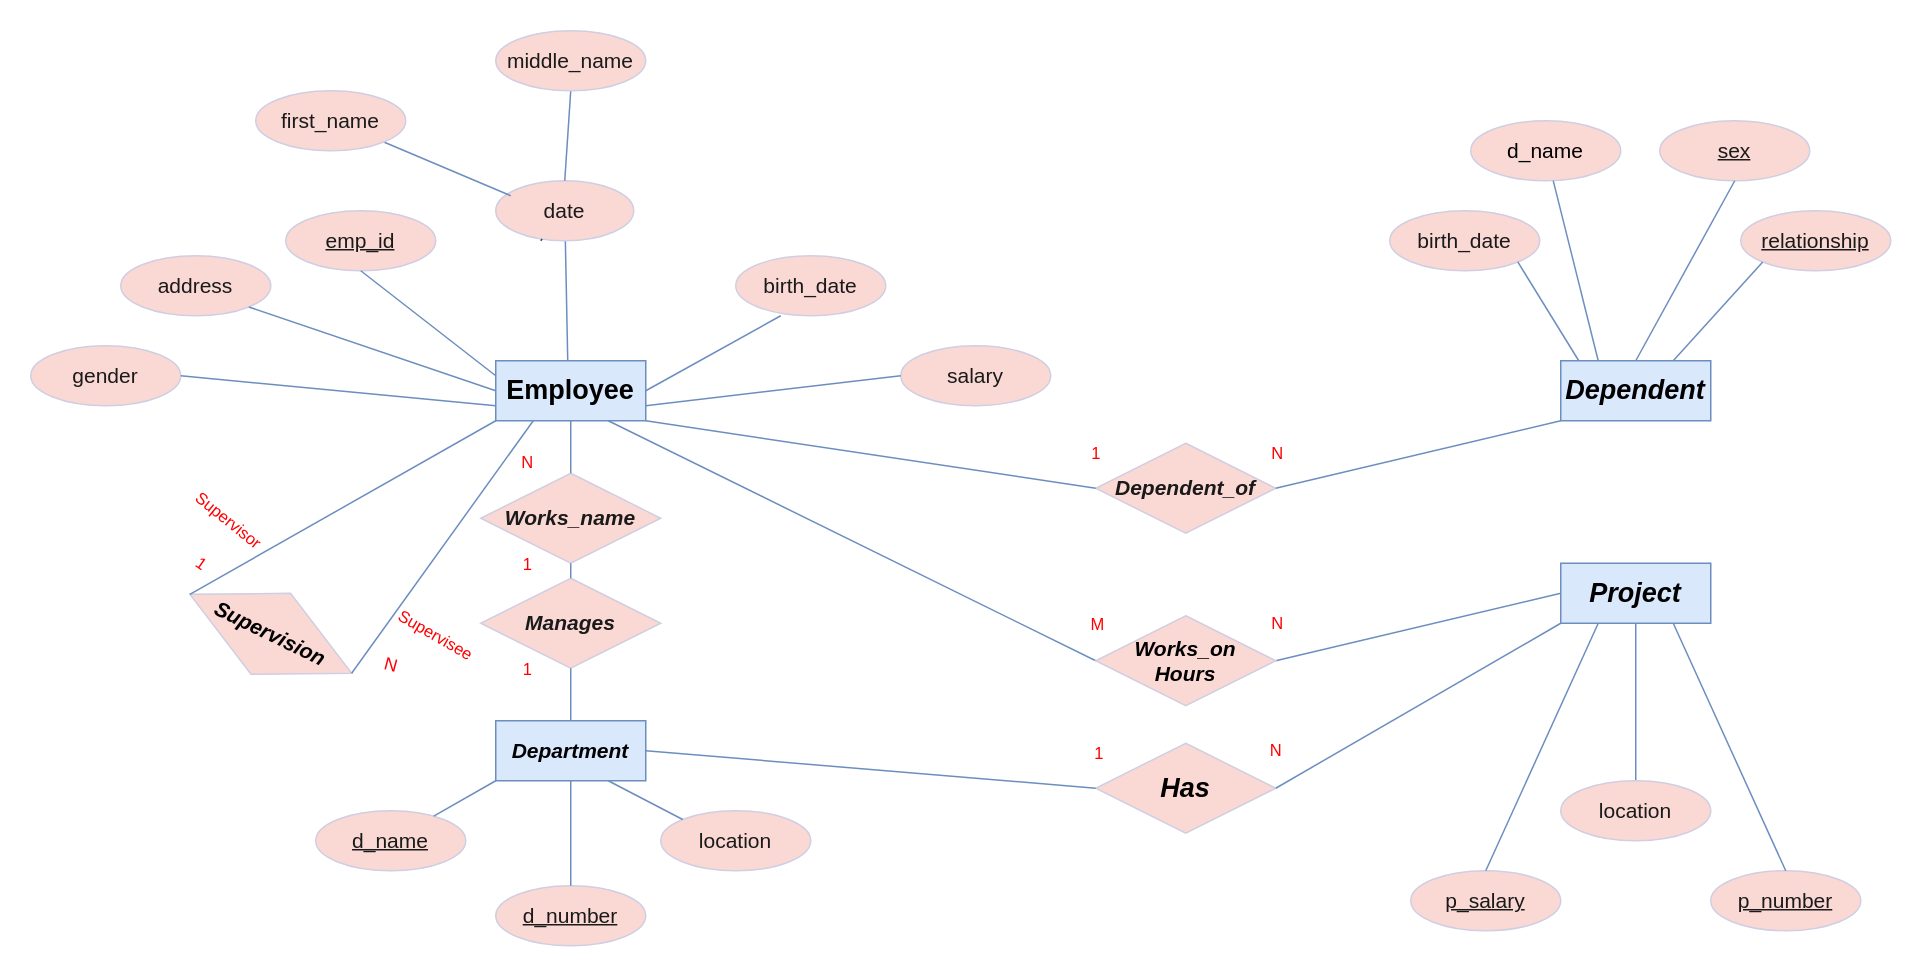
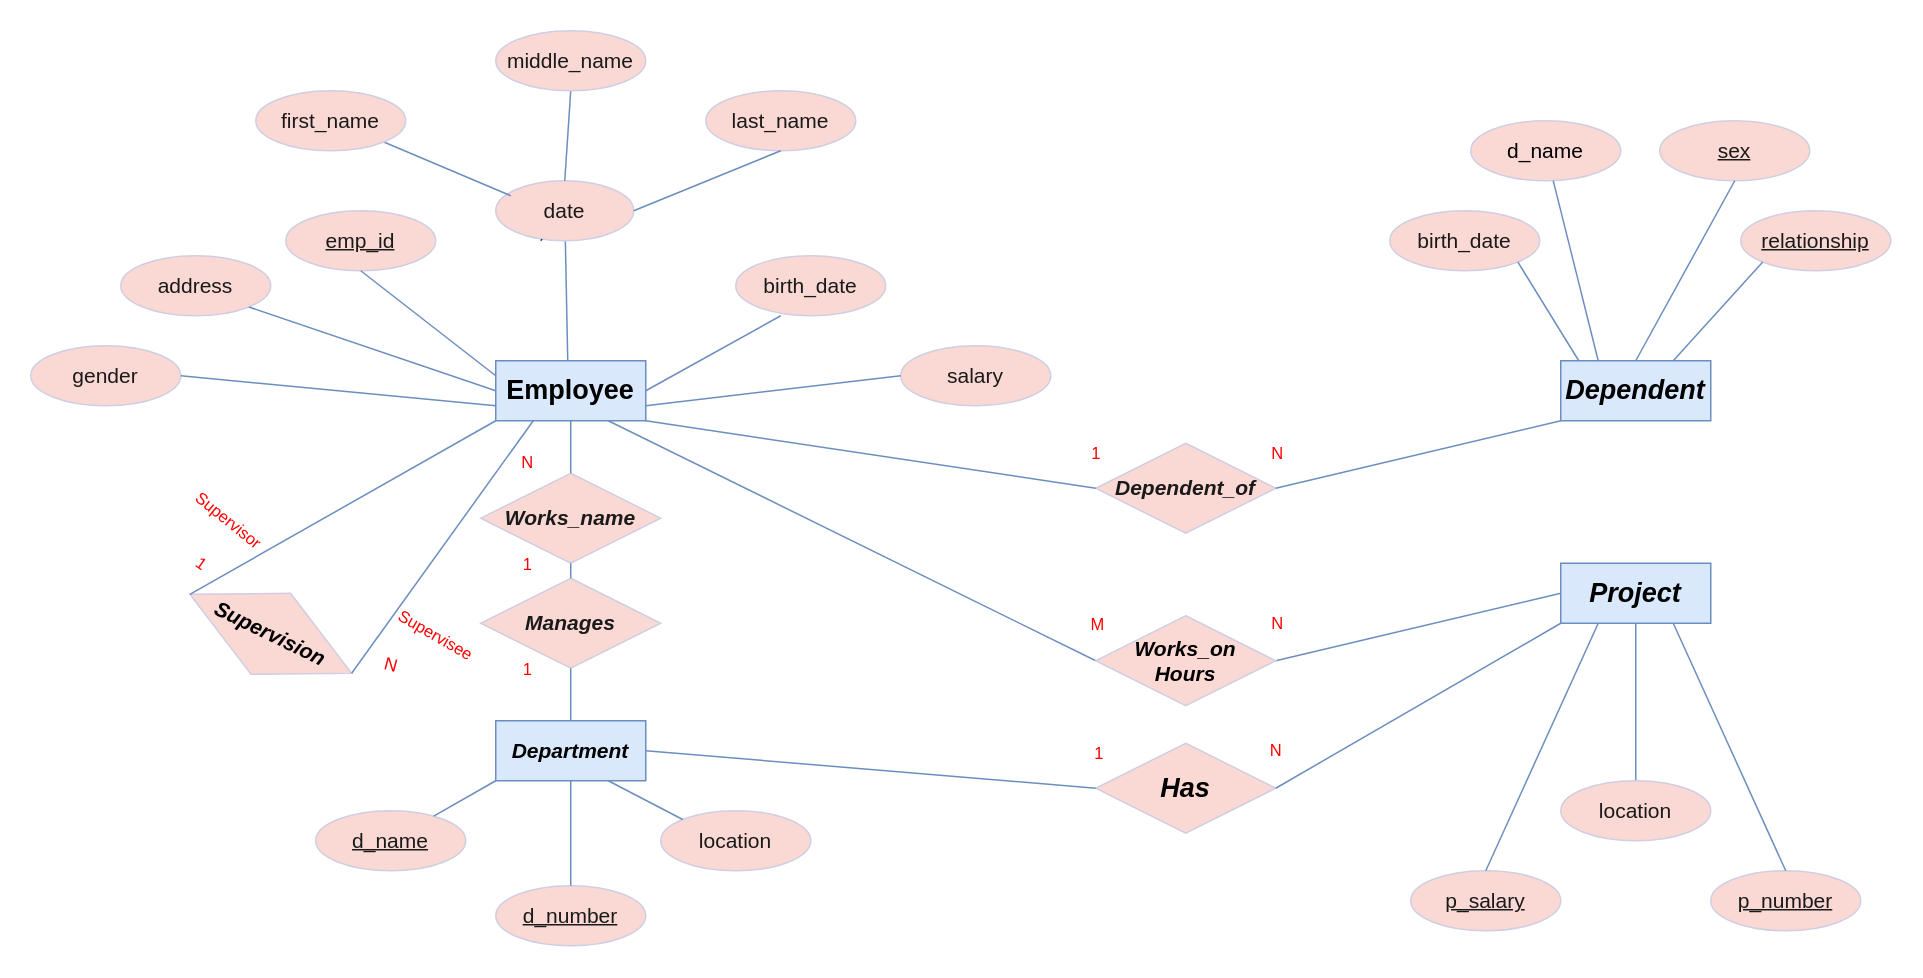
node "last_name": added
edge "last_name" -- "date": added
